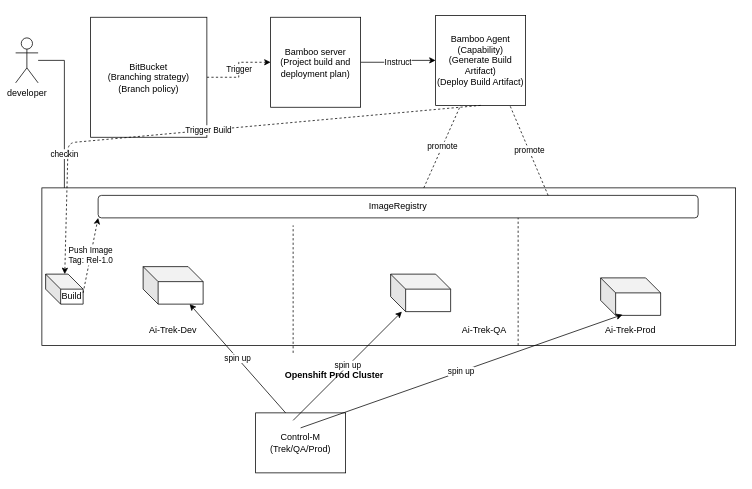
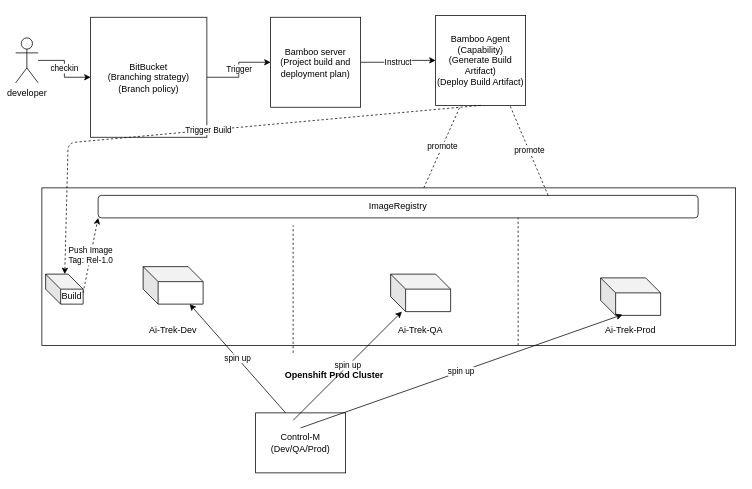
edge "BitBucket (Branching strategy) (Branch policy)" -> "Bamboo server (Project build and deployment plan)": style dashed -> solid
edge "developer" -> "Build": now "developer" -> "BitBucket (Branching strategy) (Branch policy)"
node "Ai-Trek-QA": moved (484, 330) -> (420, 330)
node "Control-M (Trek/QA/Prod)": label "Control-M (Trek/QA/Prod)" -> "Control-M (Dev/QA/Prod)"
